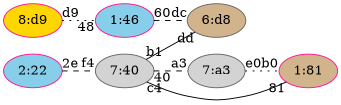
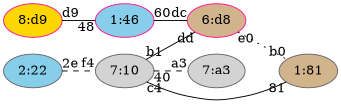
edge "8:d9" -- "1:46": style dotted -> solid
edge "1:46" -- "6:d8": style dashed -> solid
node "6:d8": color gray40 -> deeppink
node "2:22": color deeppink -> gray40
node "7:40": label "7:40" -> "7:10"
edge "7:a3" -- "1:81": now "6:d8" -- "1:81"
node "1:81": color deeppink -> gray40
